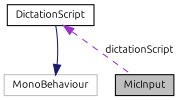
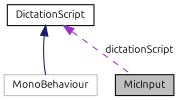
edge "DictationScript" -> "MonoBehaviour": reversed
